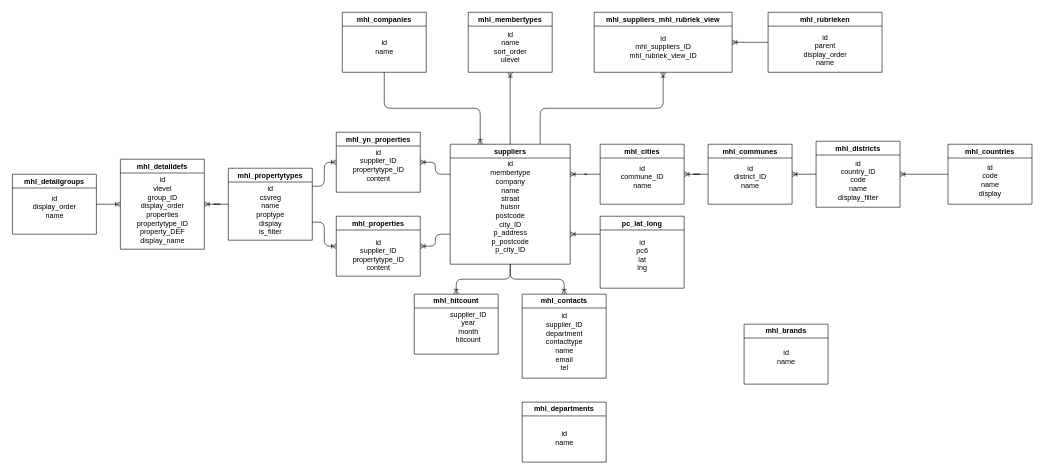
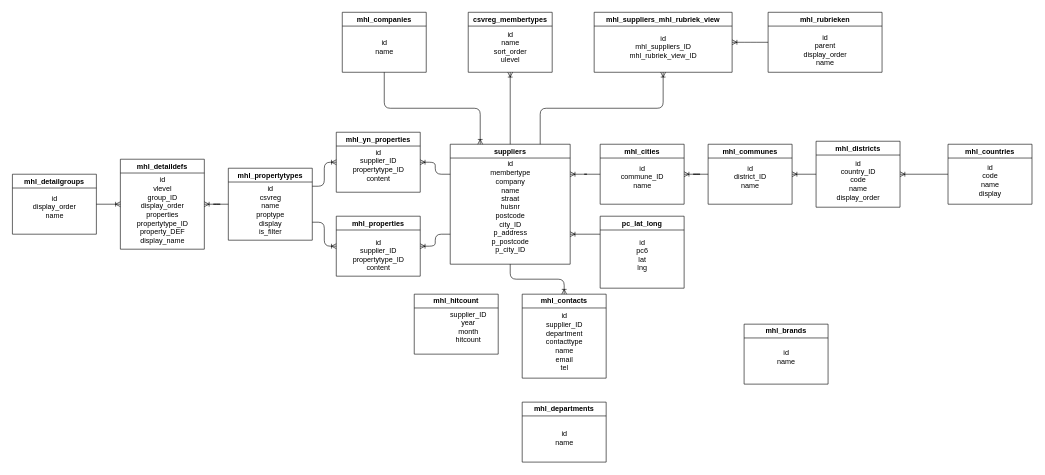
node "mhl_membertypes": label "mhl_membertypes" -> "csvreg_membertypes"
node "id country_ID code name display_filter": label "id country_ID code name display_filter" -> "id country_ID code name display_order"
edge "suppliers" -> "mhl_hitcount": removed
